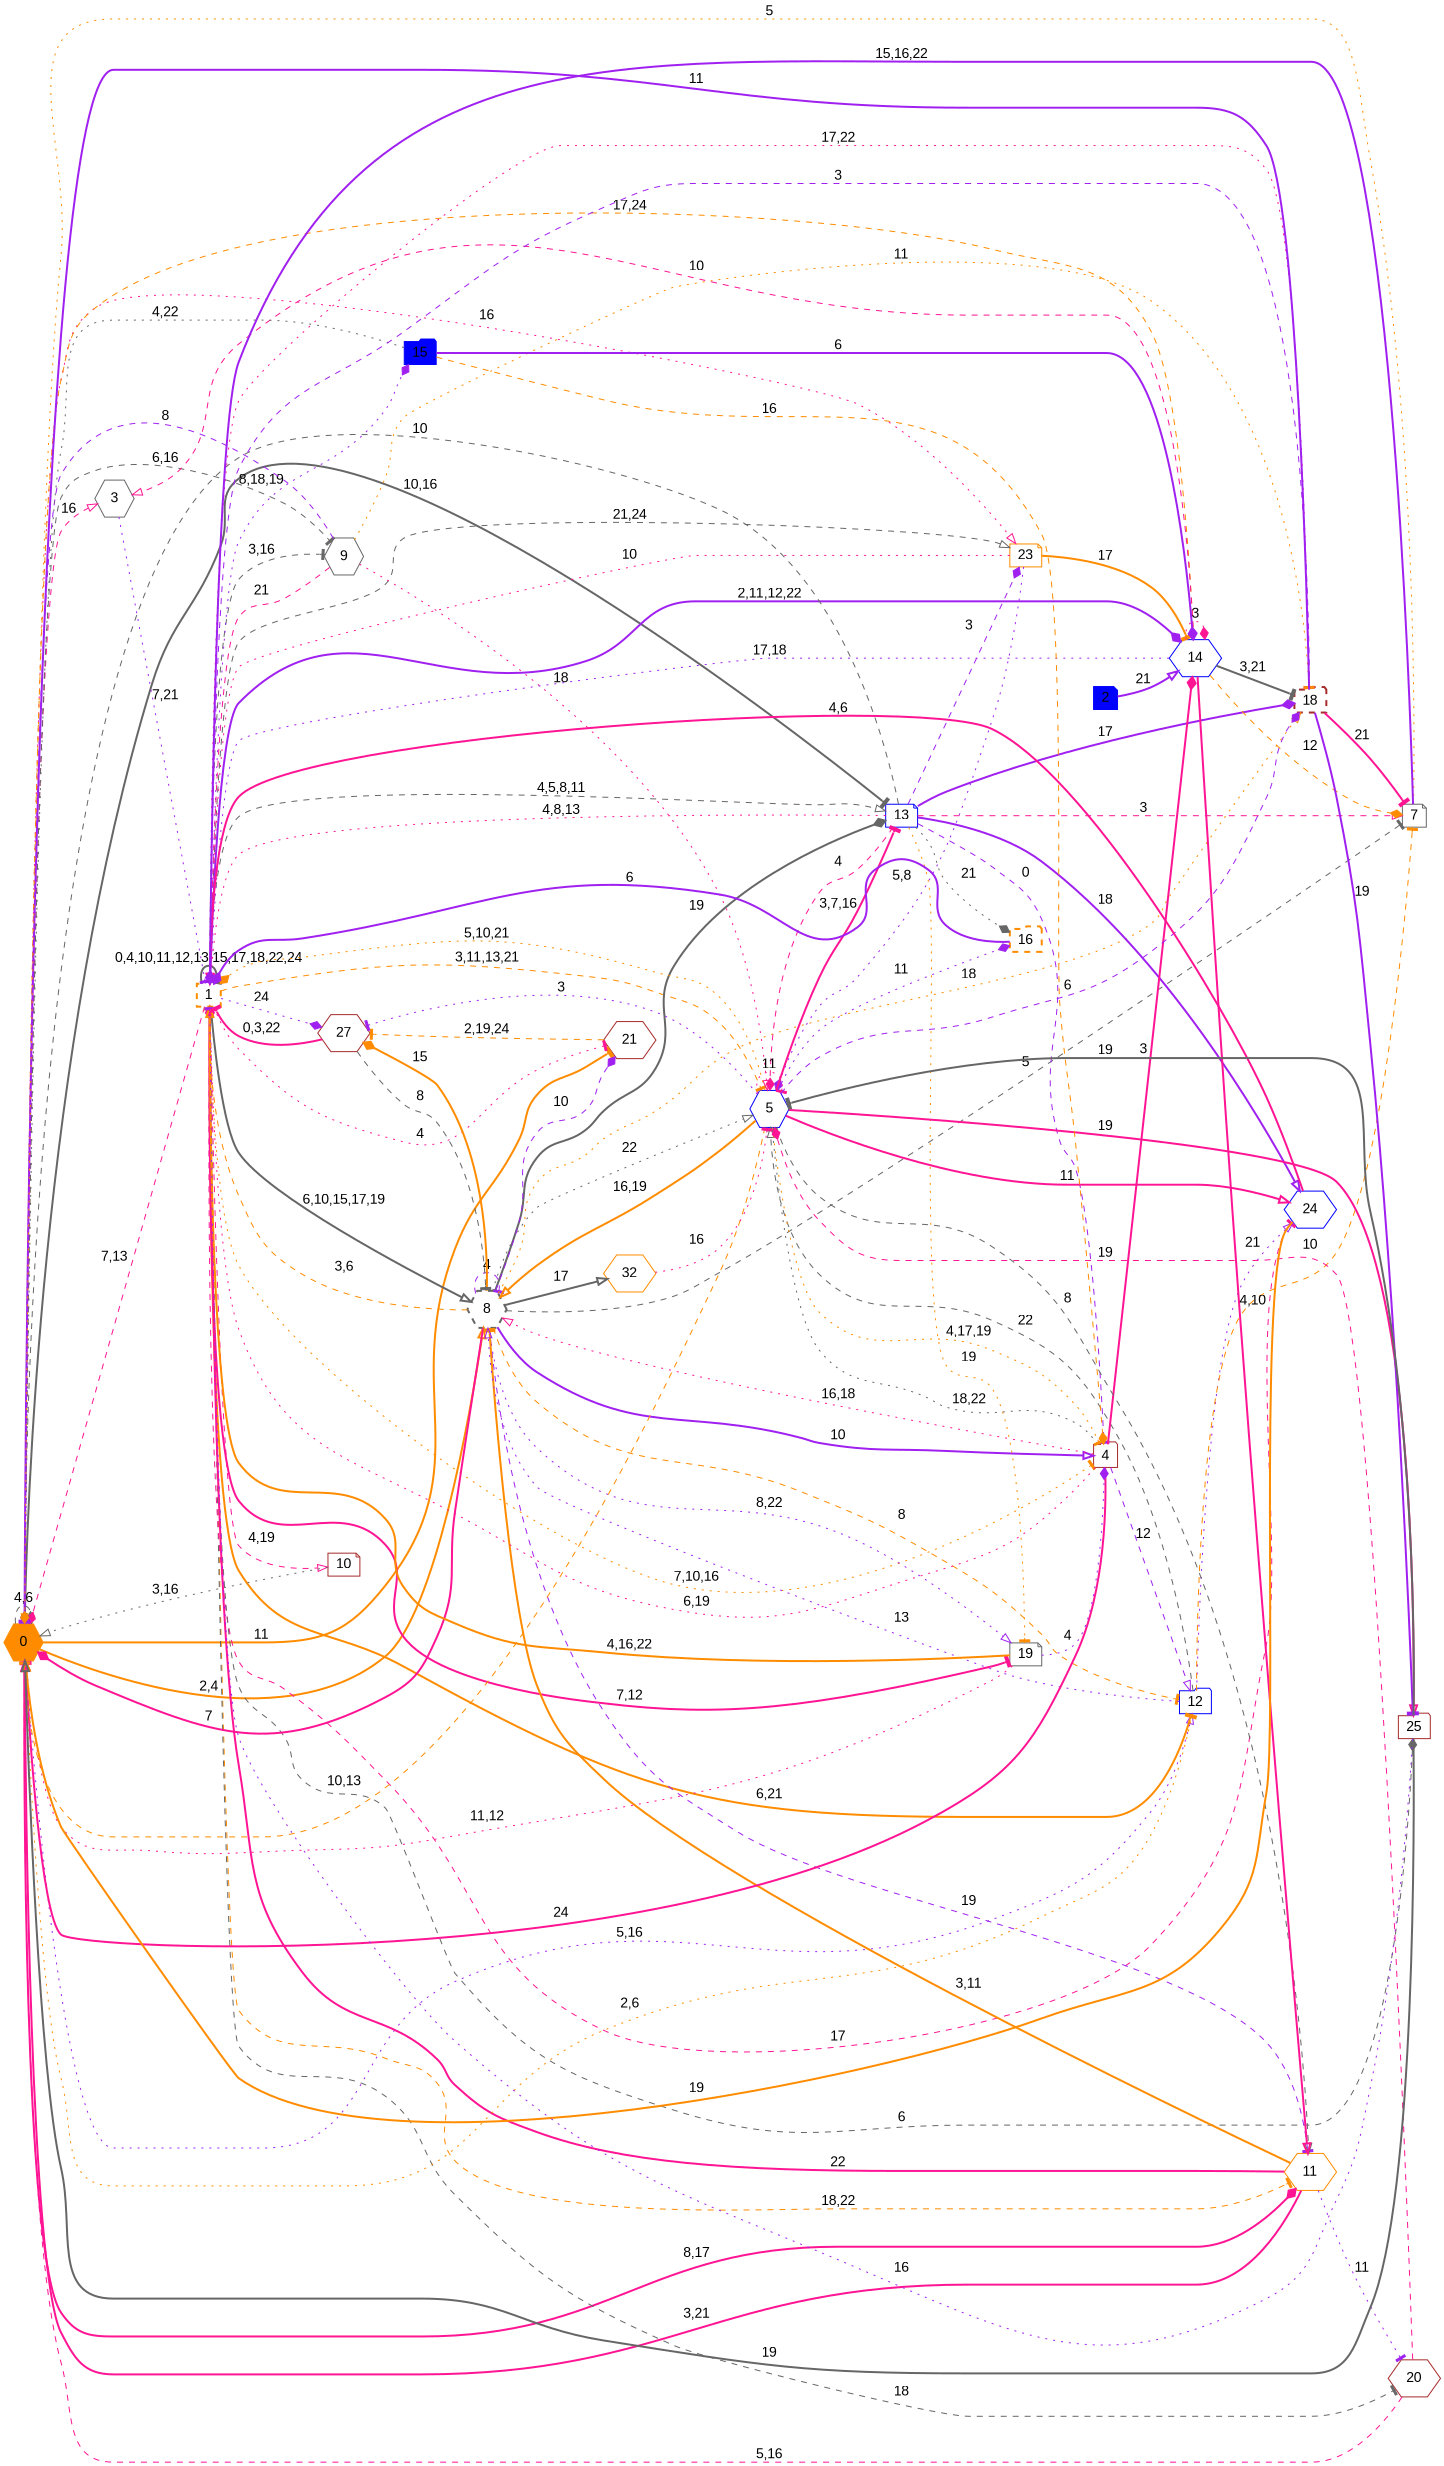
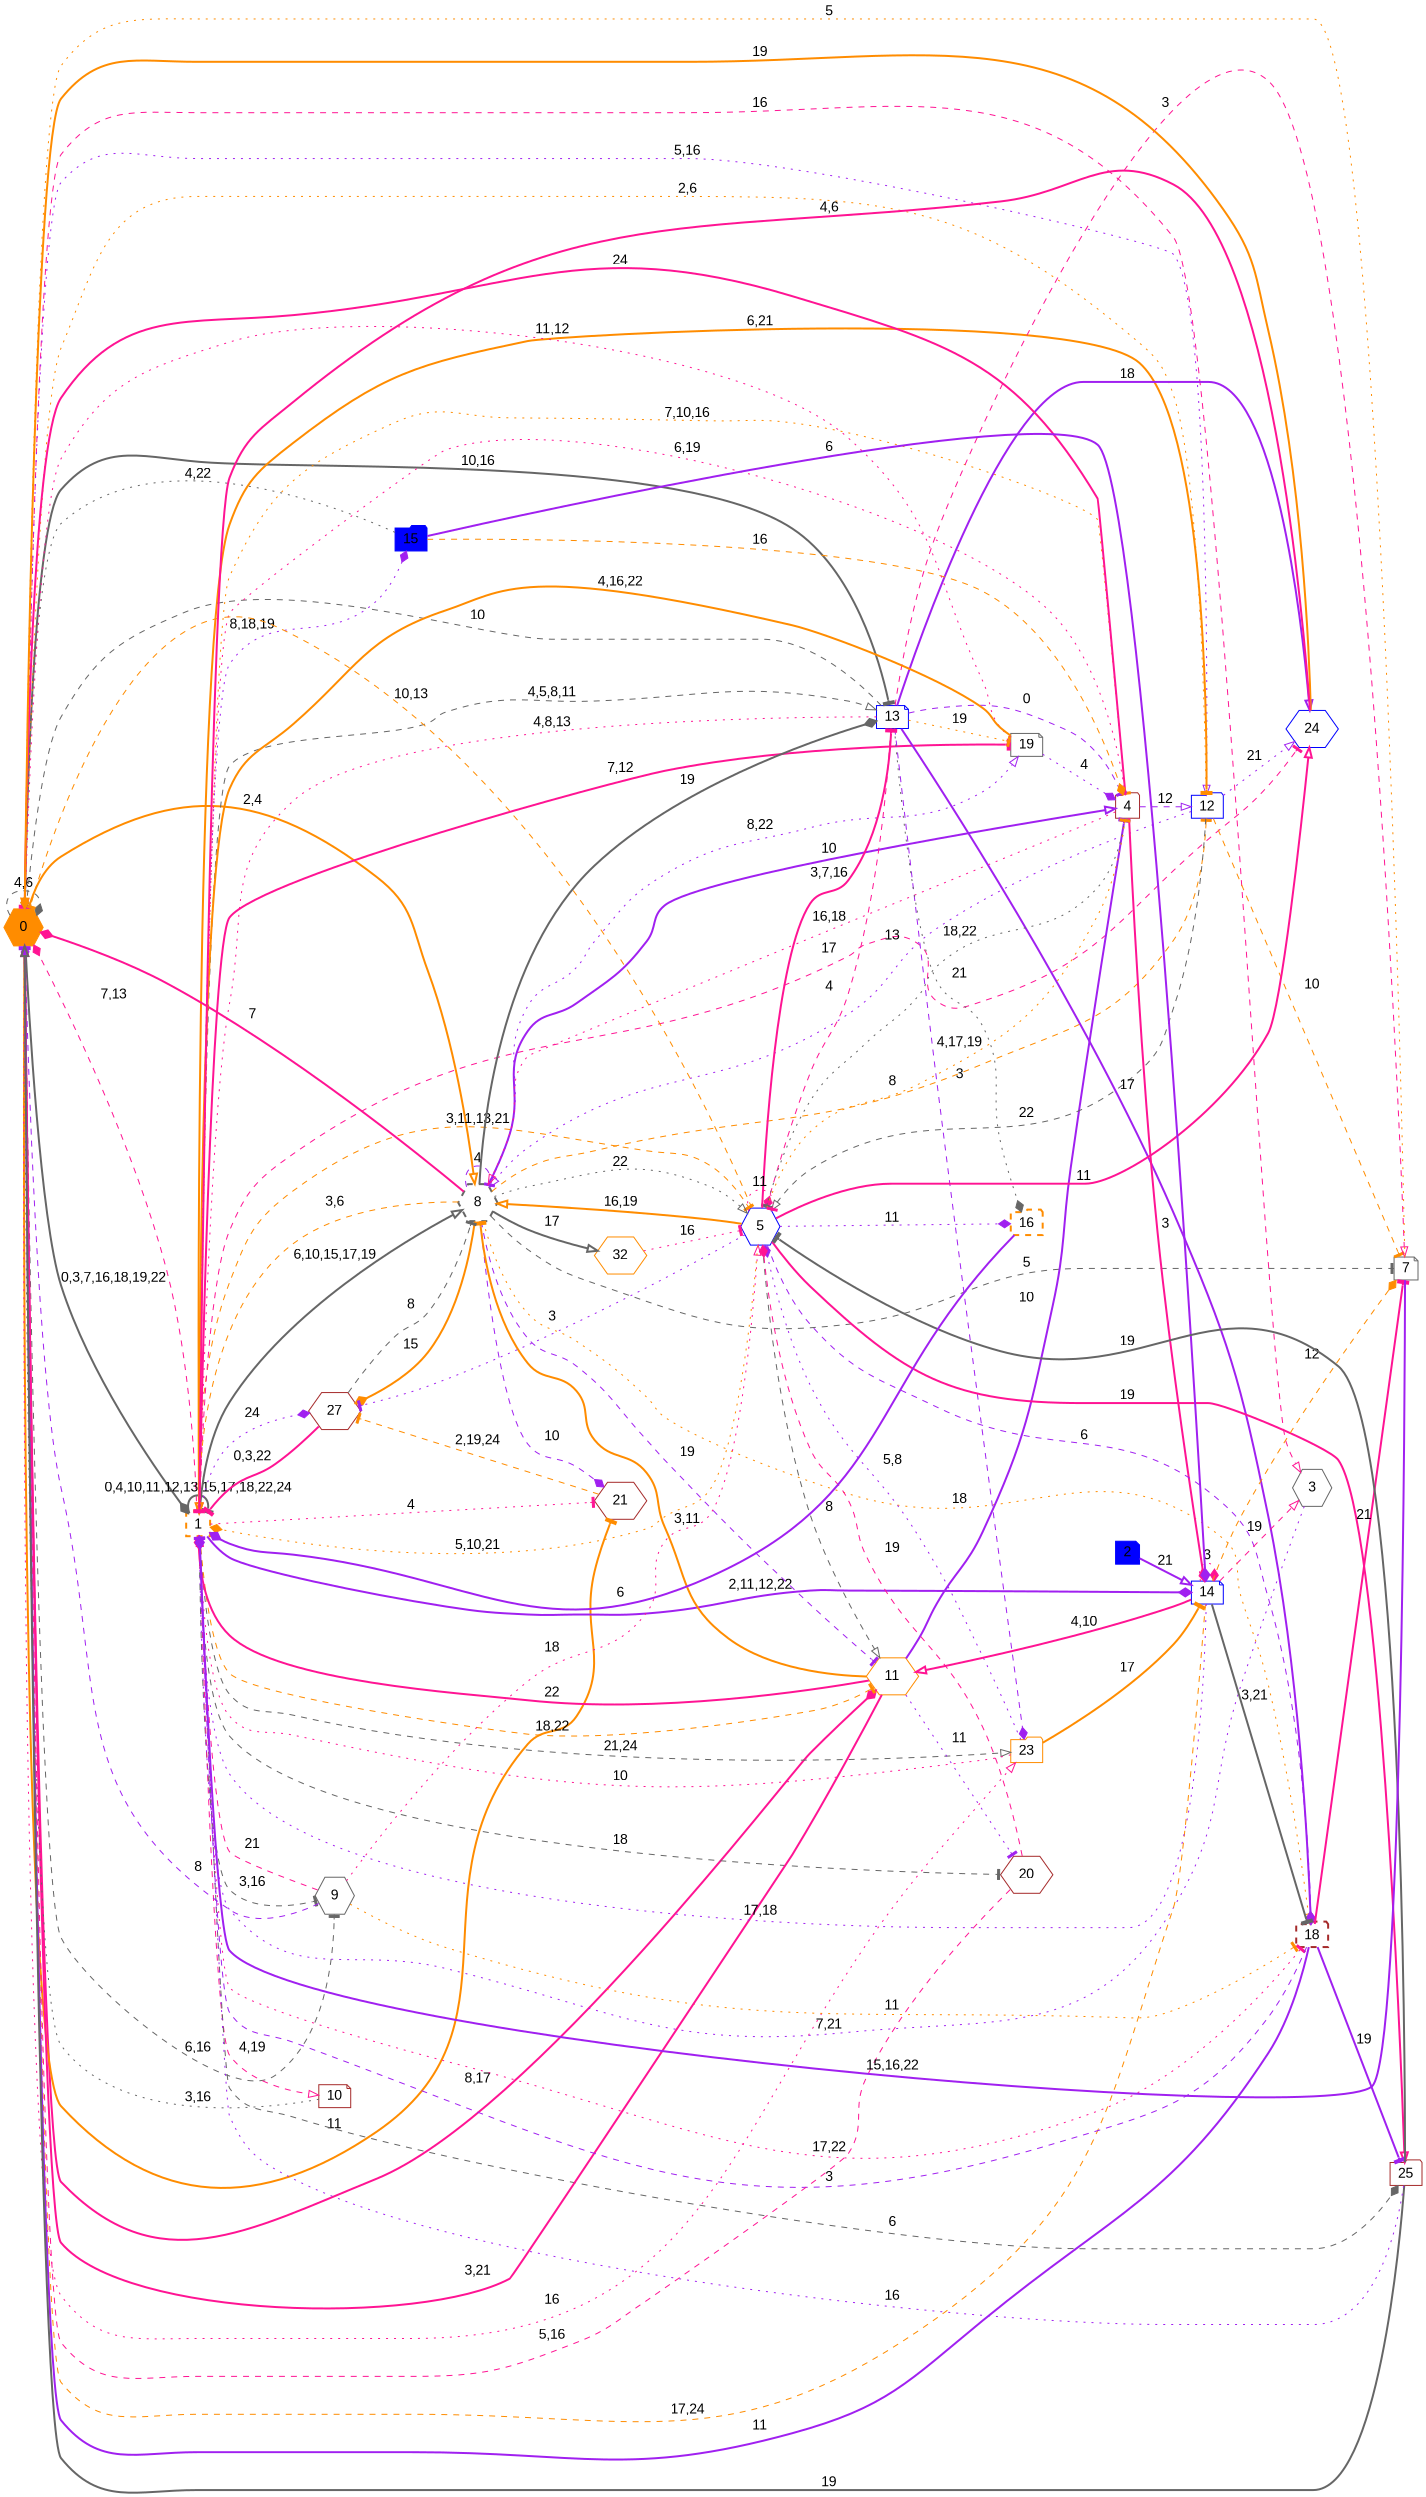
edge "14" -> "3": label "10" -> "19"
node "23": shape note -> folder
node "14": shape hexagon -> note
edge "24" -> "1": arrowhead onormal -> tee
edge "0" -> "1": added, label "0,3,7,16,18,19,22"
edge "11" -> "4": added, label "10"
